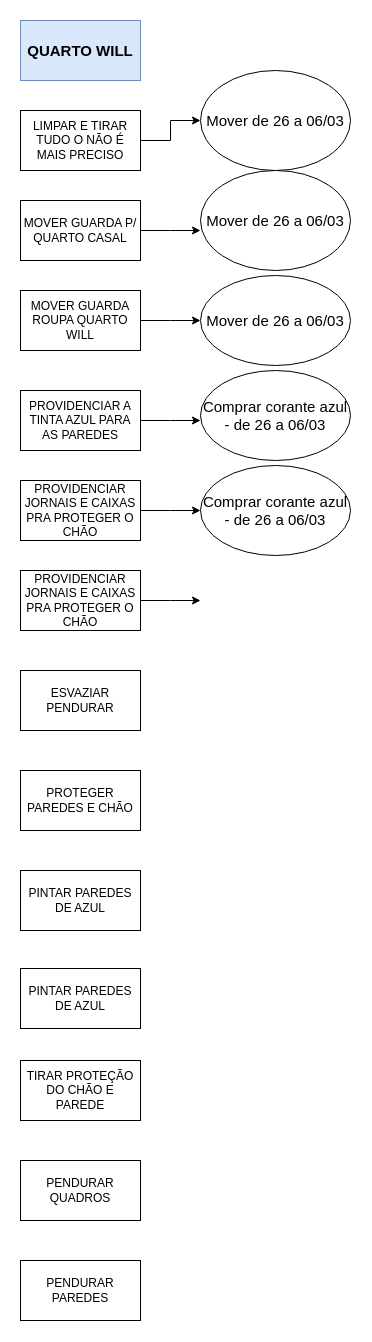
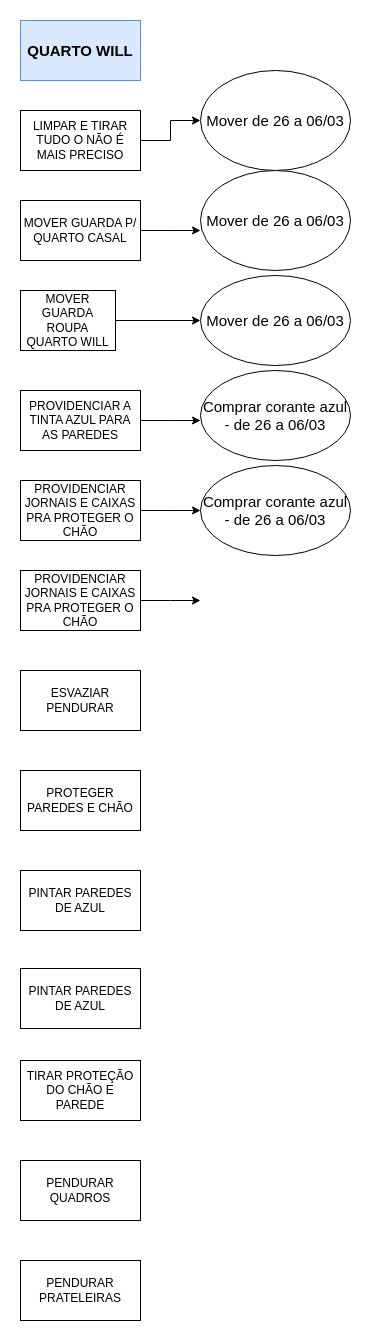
node "MOVER GUARDA ROUPA QUARTO WILL": size 120x60 -> 95x60
node "PENDURAR PAREDES": label "PENDURAR PAREDES" -> "PENDURAR PRATELEIRAS"
